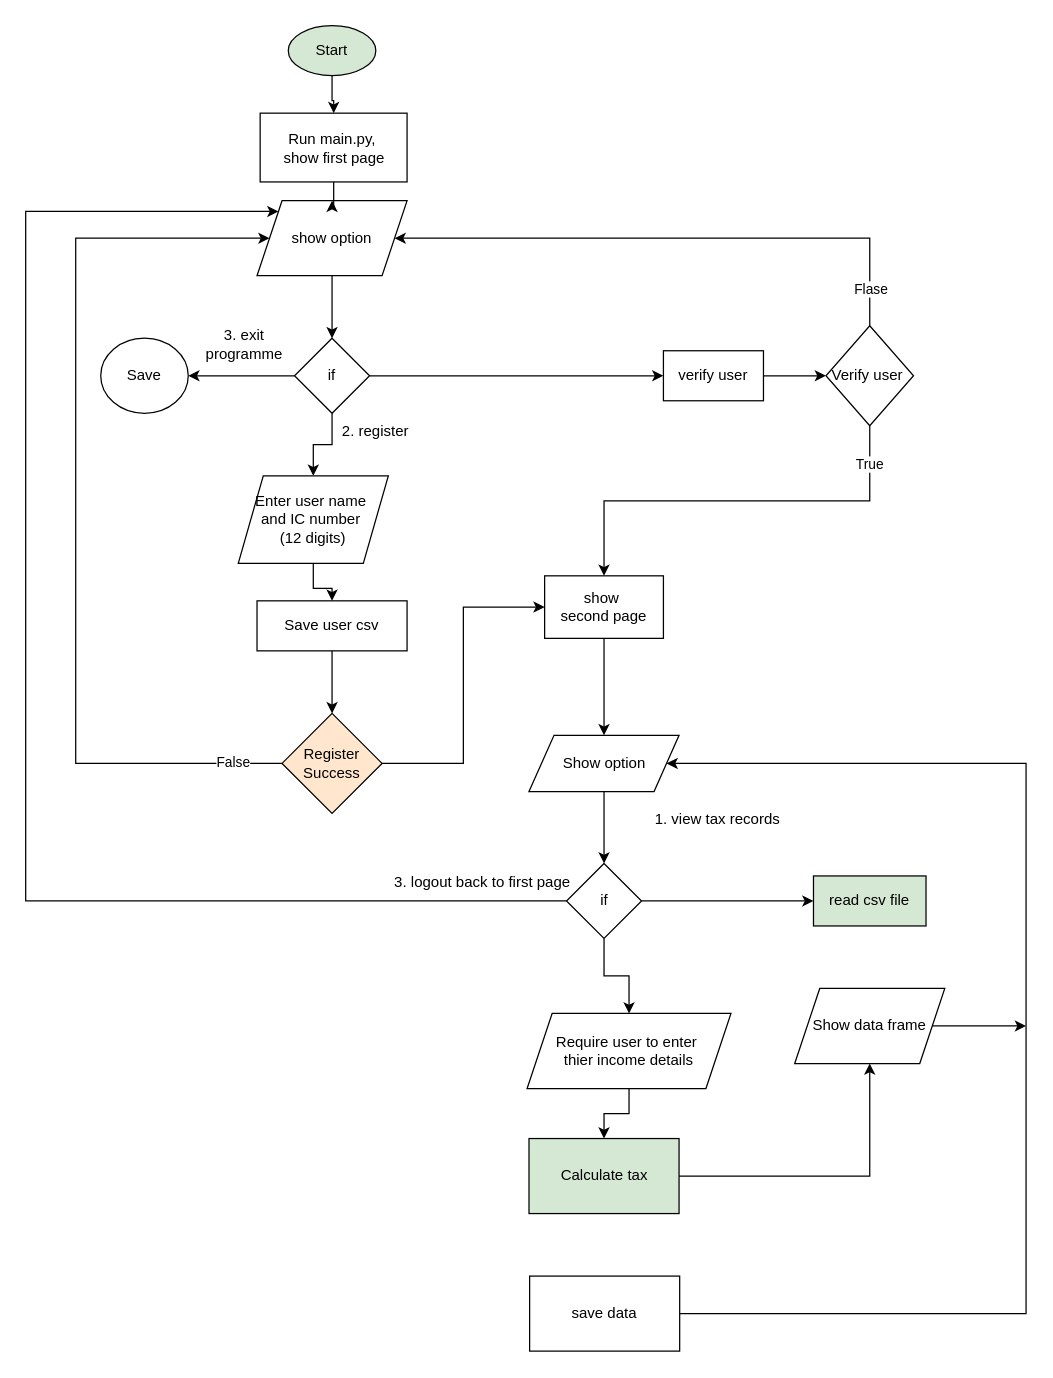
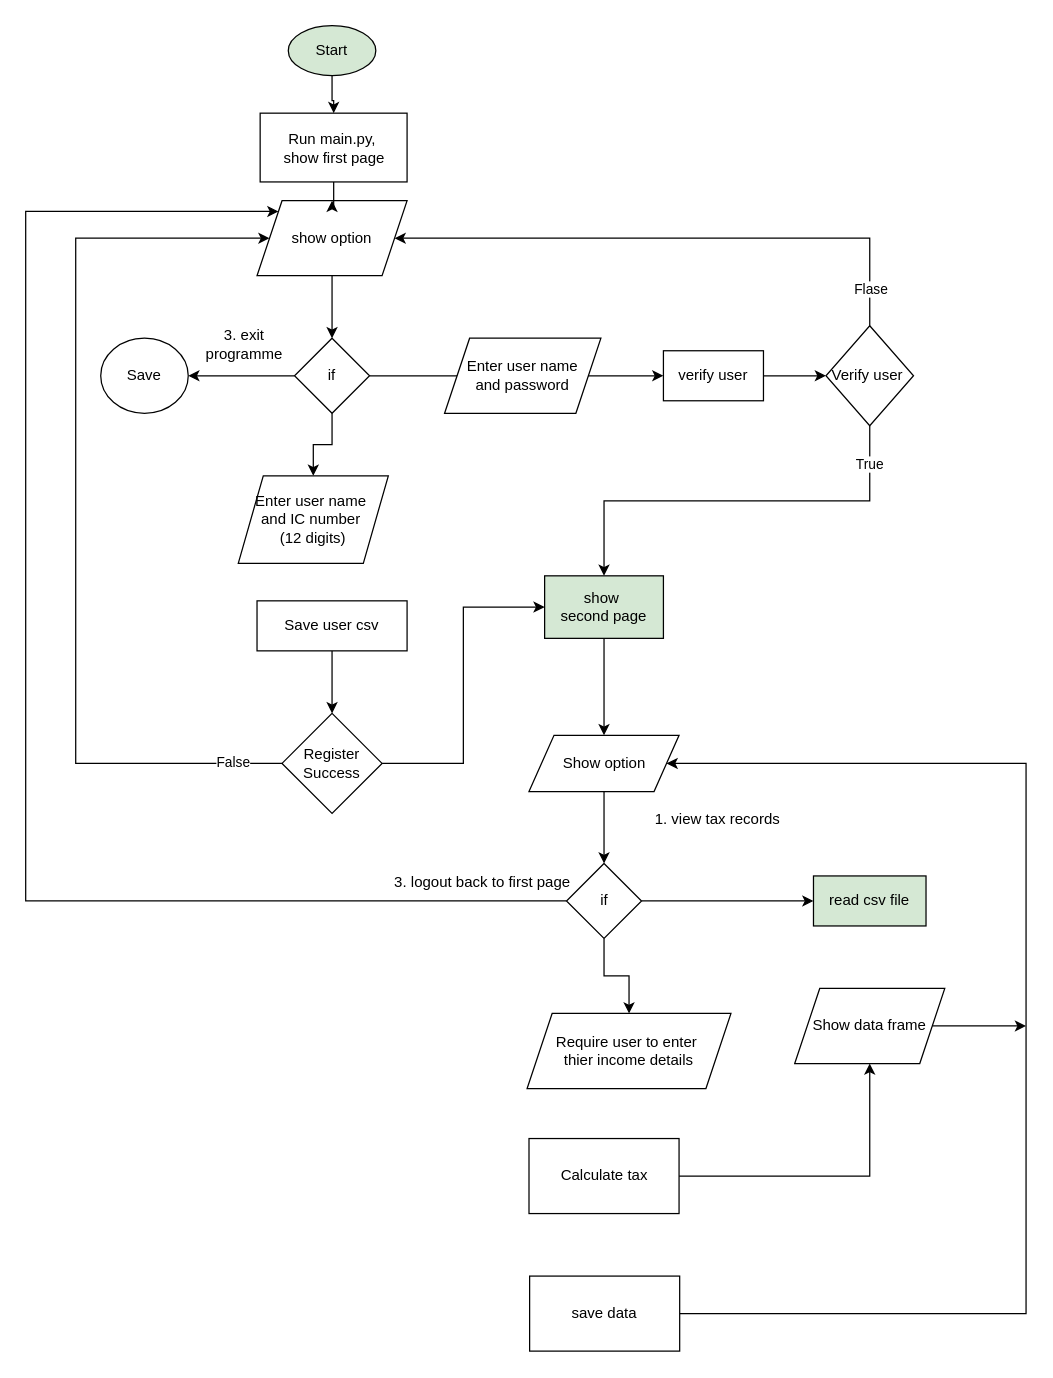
node "Enter user name and password": added
node "2. register": removed
edge "Enter user name and IC number (12 digits)" -> "Save user csv": removed
node "show second page": fillcolor #ffffff -> #d5e8d4
node "Register Success": fillcolor #ffe6cc -> #ffffff
edge "Require user to enter thier income details" -> "Calculate tax": removed
node "Calculate tax": fillcolor #d5e8d4 -> #ffffff
